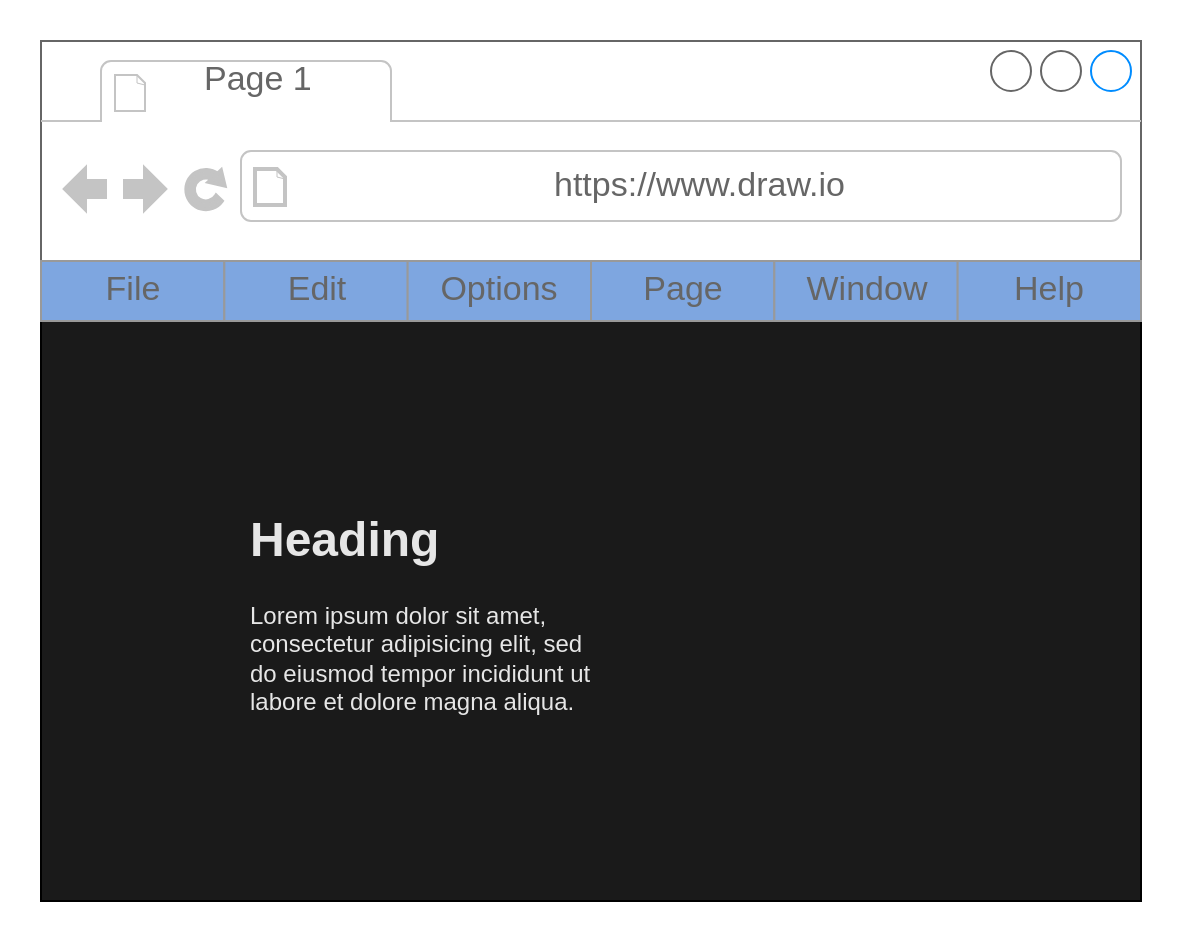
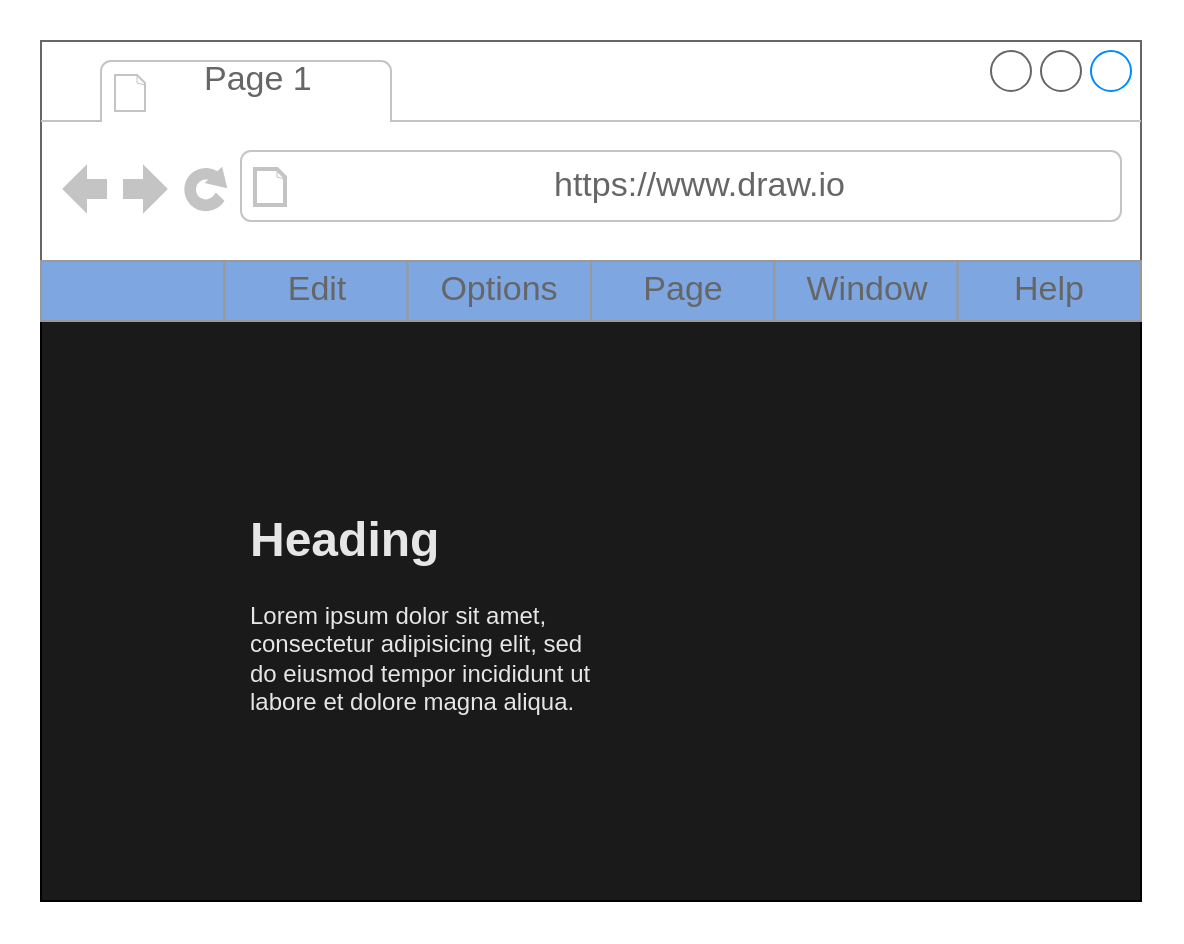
node "File": removed
